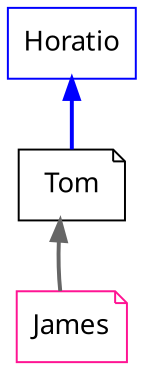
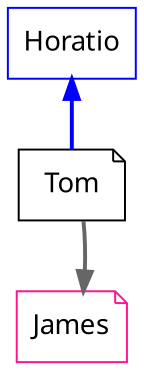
edge "James" -> "Tom": reversed
